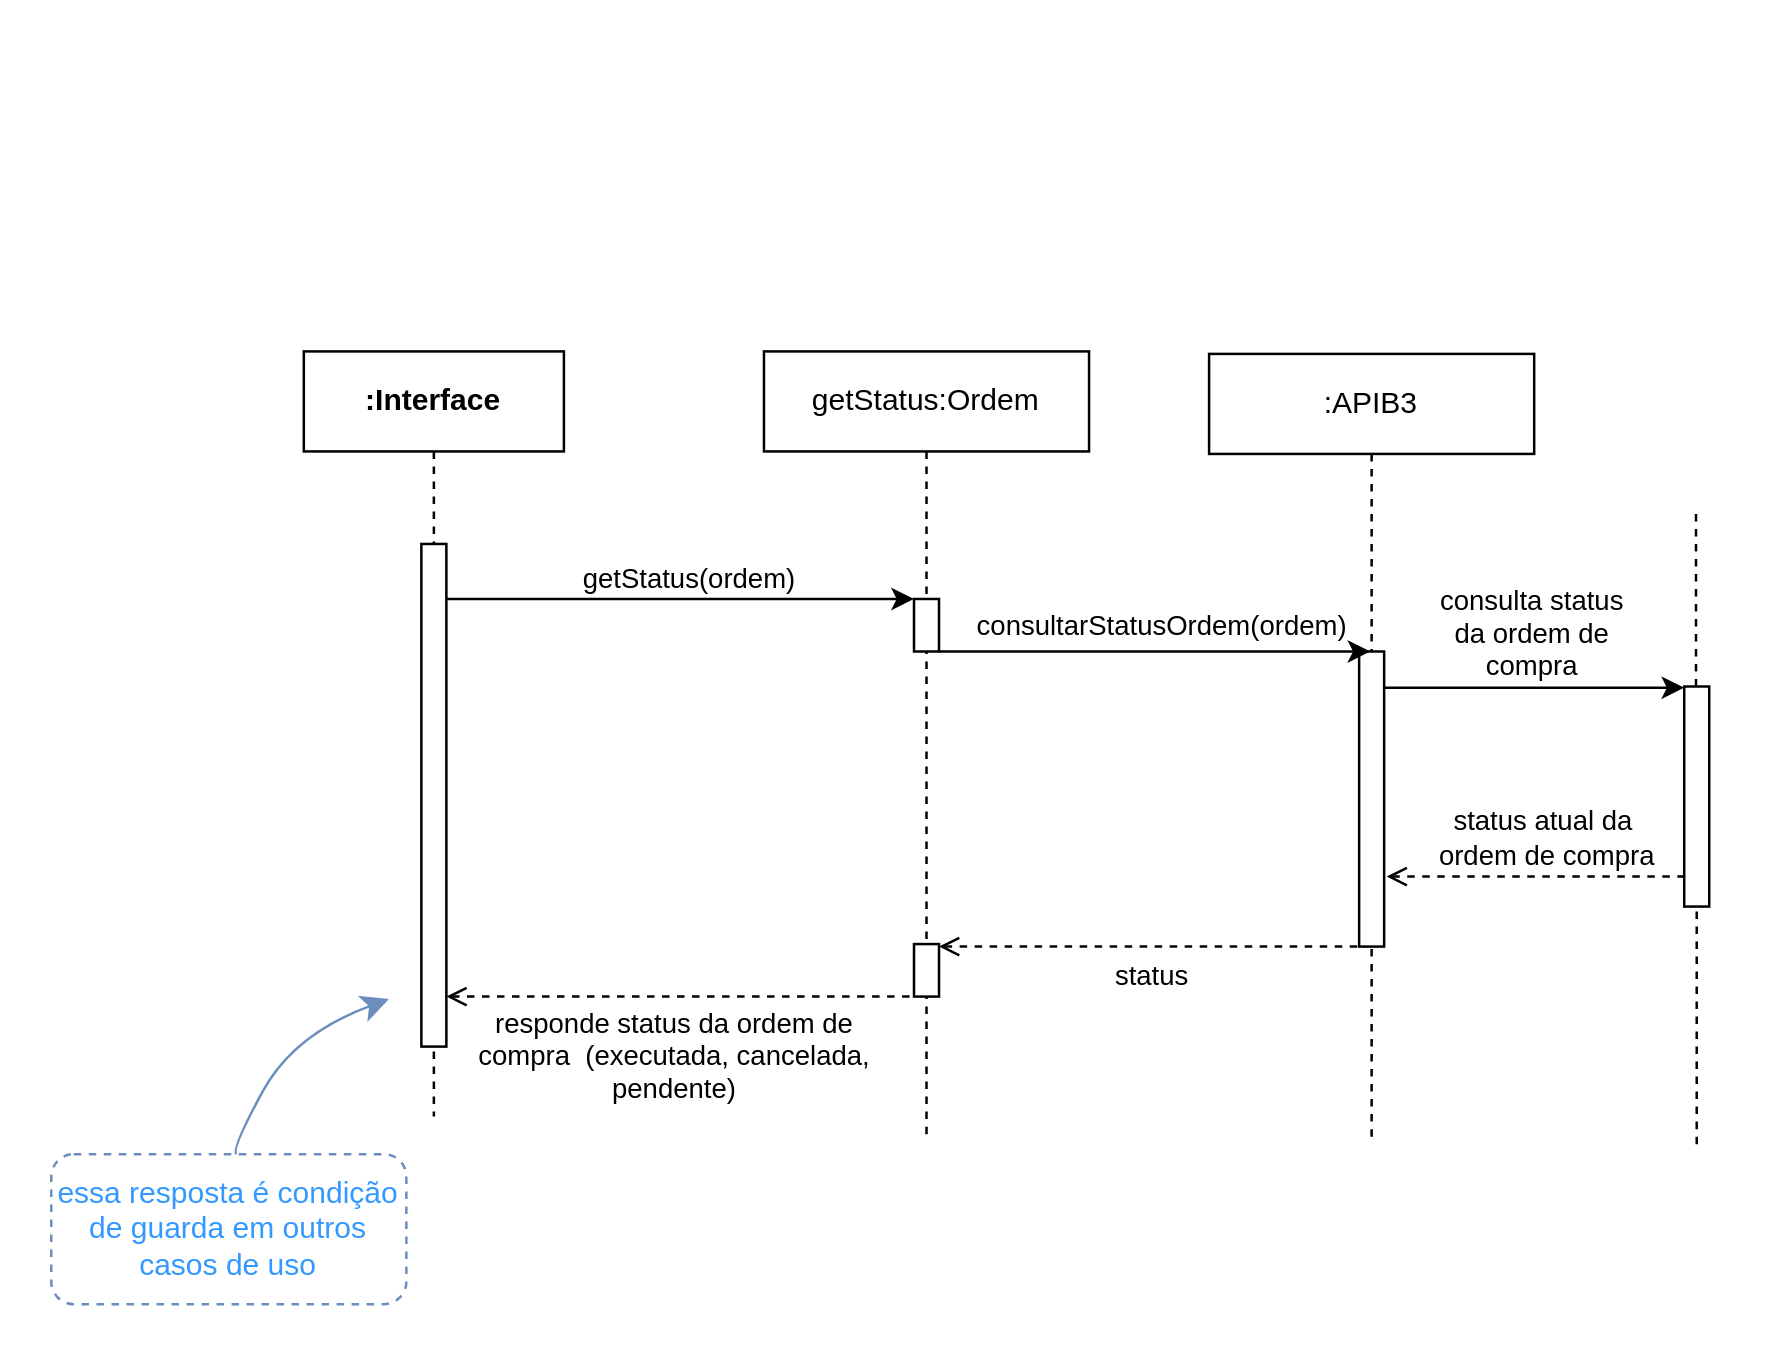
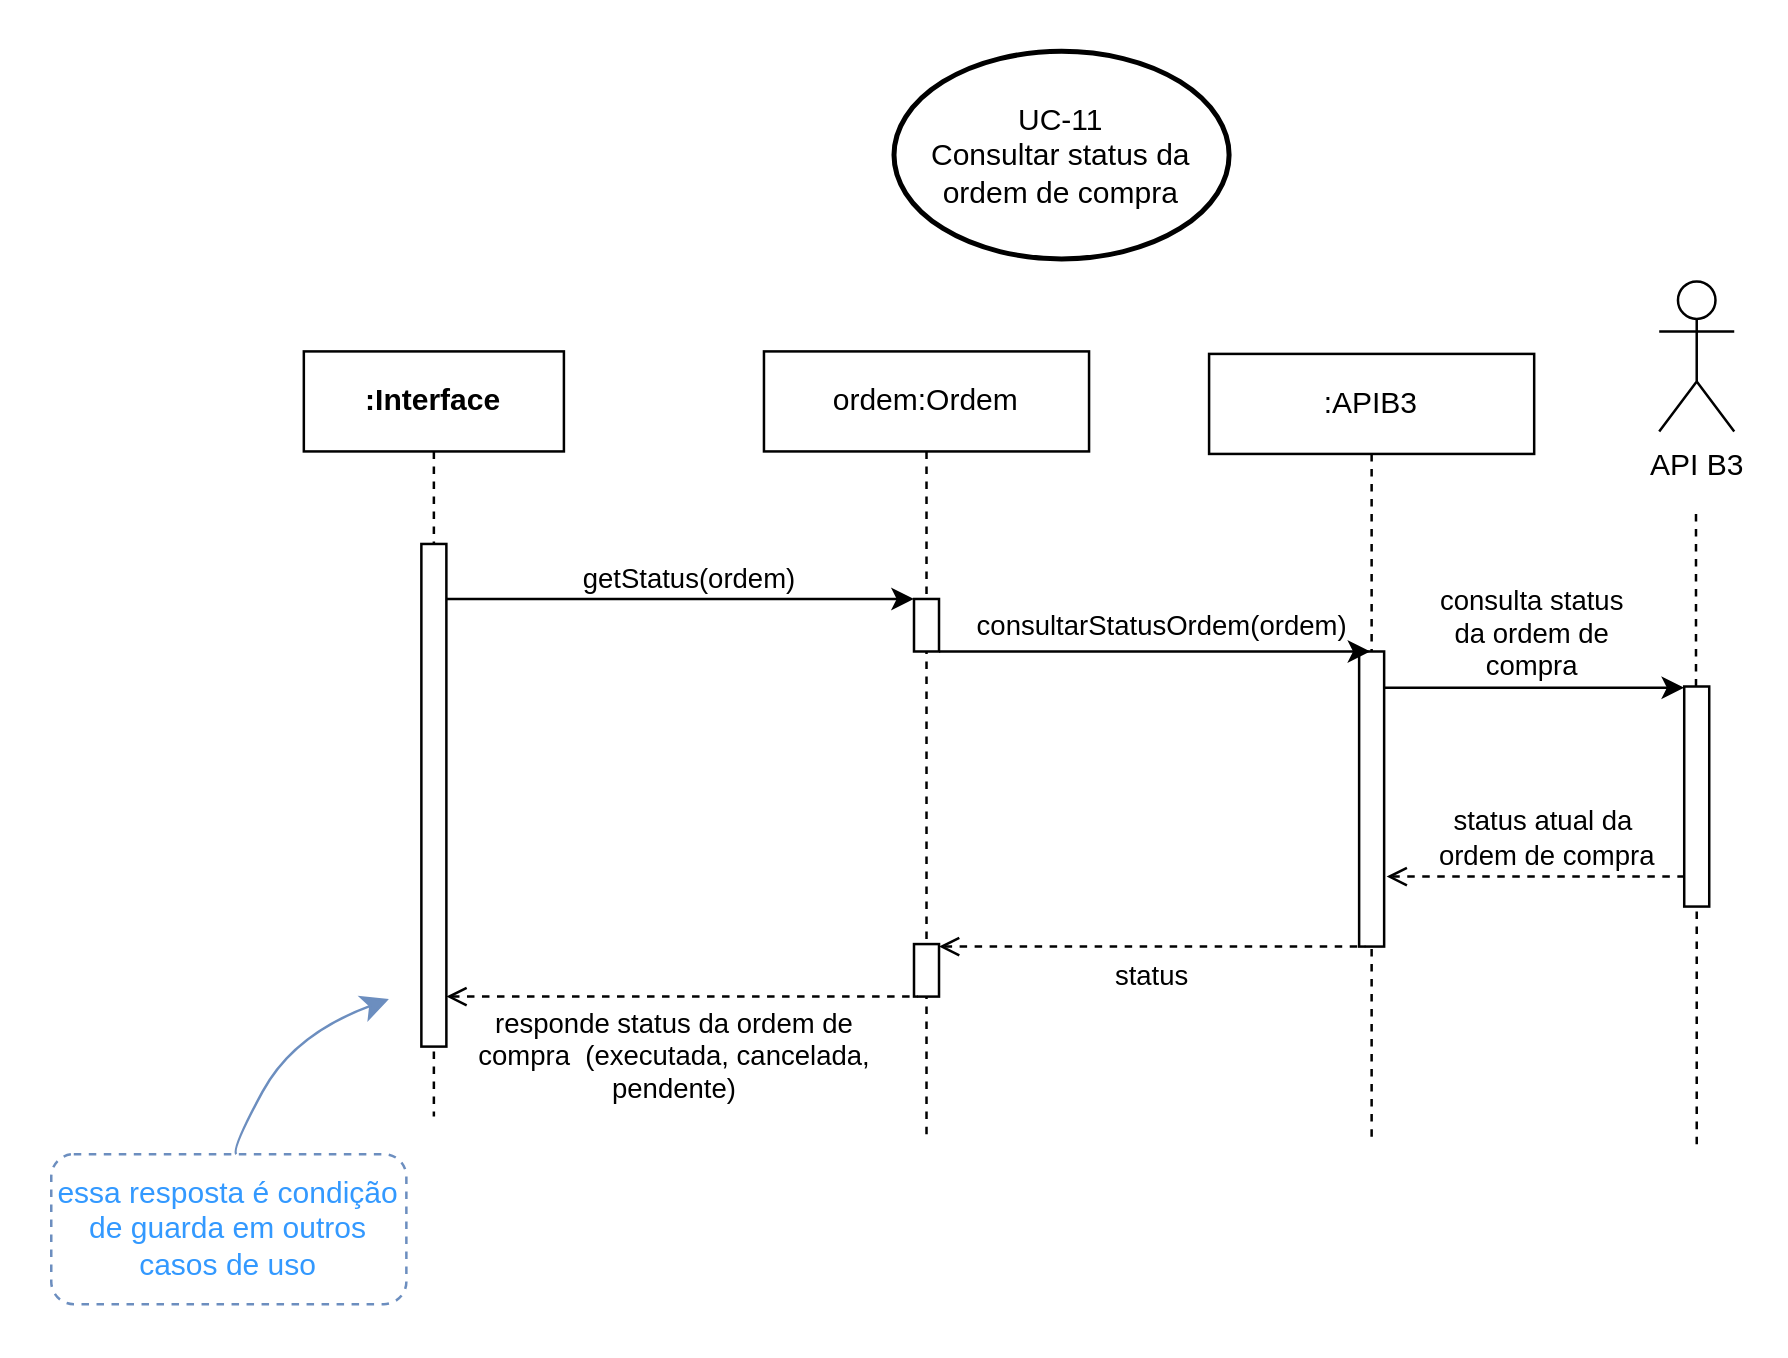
node "UC-11 Consultar status da ordem de compra": added
node "API B3": added
node "getStatus:Ordem": label "getStatus:Ordem" -> "ordem:Ordem"
